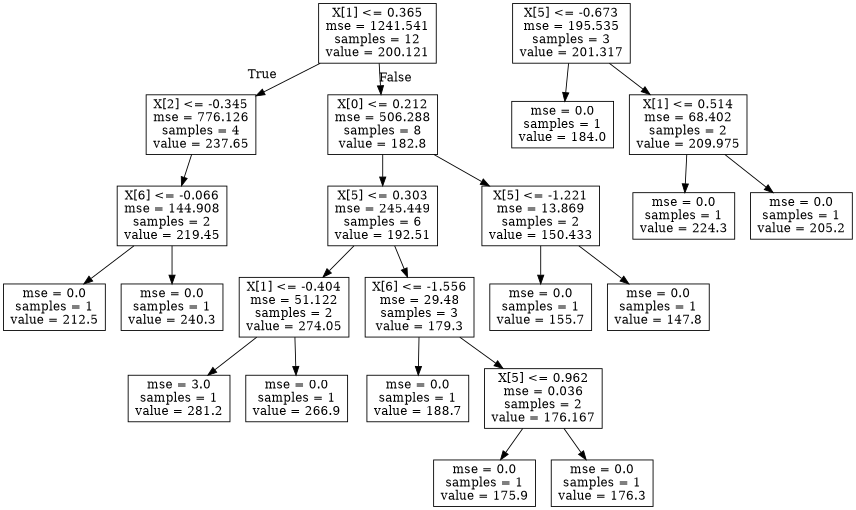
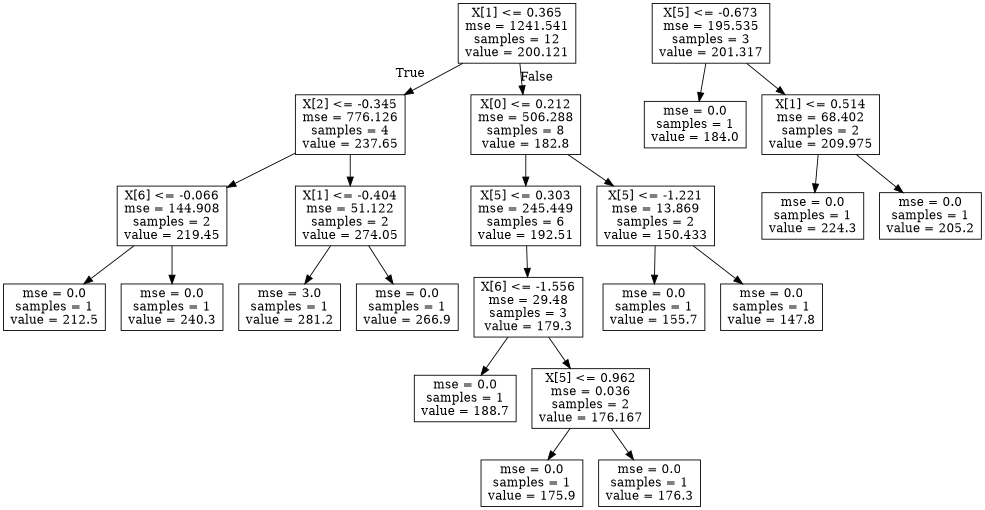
edge "X[5] <= 0.303 mse = 245.449 samples = 6 value = 192.51" -> "X[1] <= -0.404 mse = 51.122 samples = 2 value = 274.05": now "X[2] <= -0.345 mse = 776.126 samples = 4 value = 237.65" -> "X[1] <= -0.404 mse = 51.122 samples = 2 value = 274.05"
